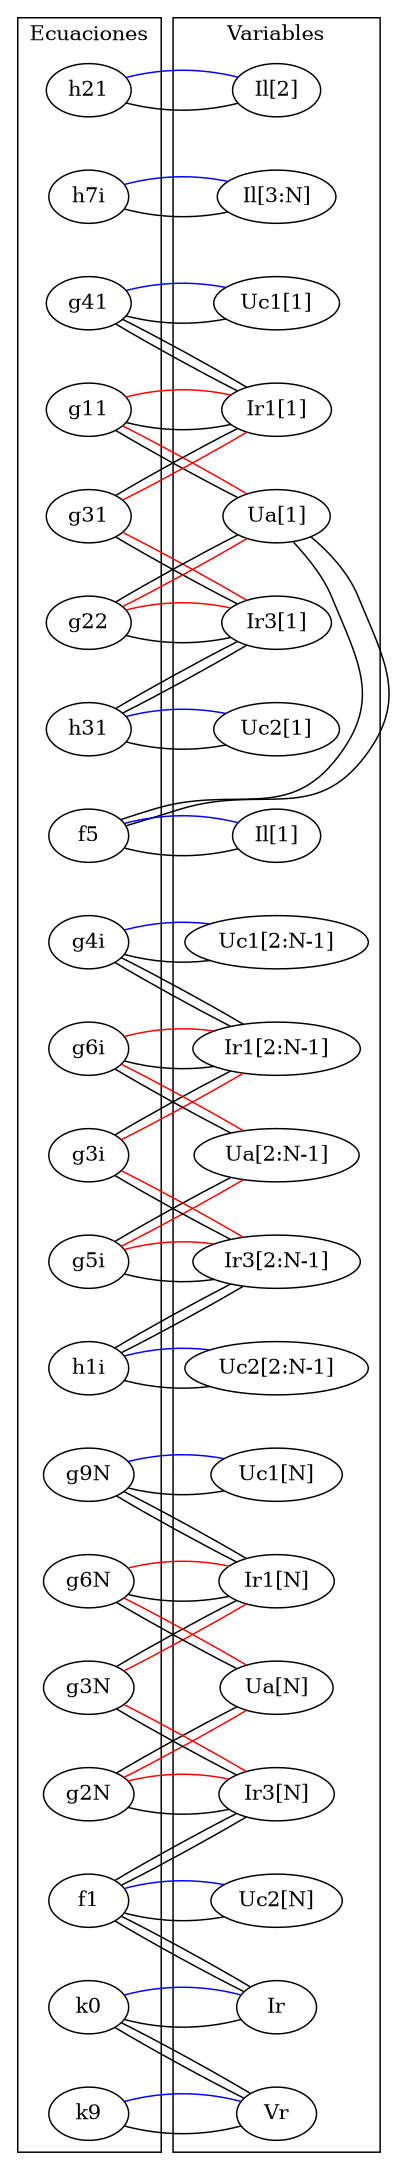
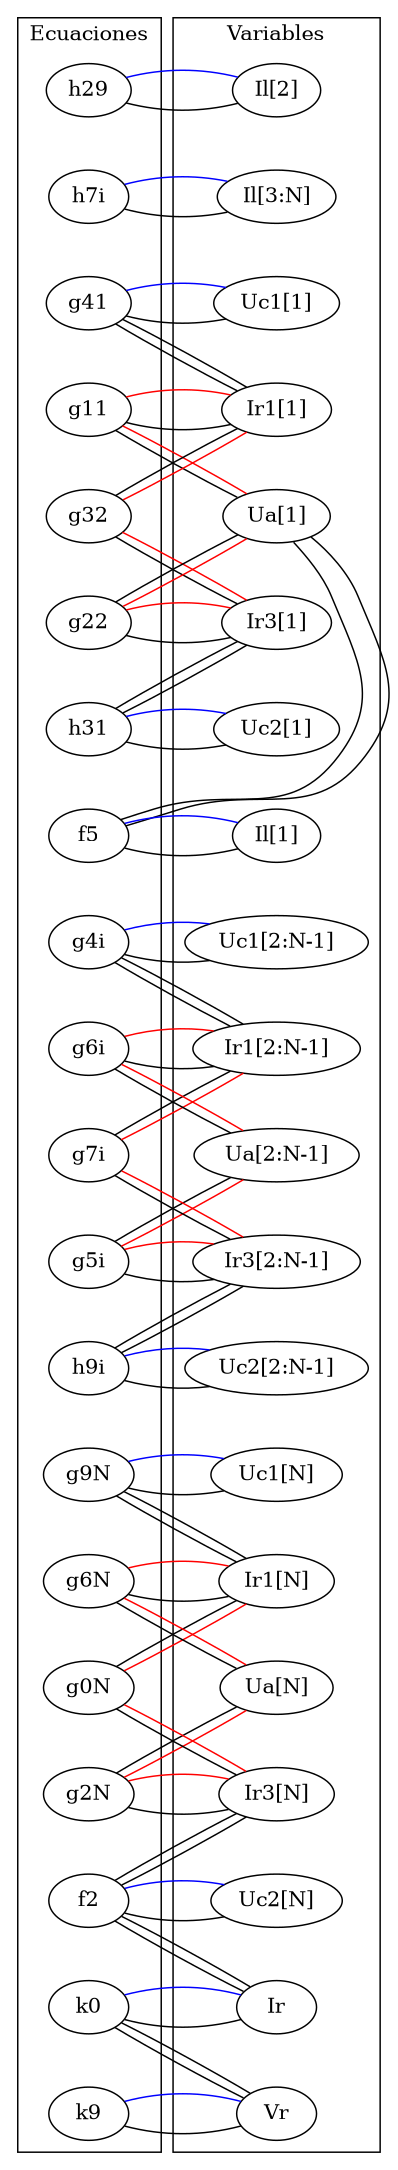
node "h21": label "h21" -> "h29"
node "g31": label "g31" -> "g32"
node "g3i": label "g3i" -> "g7i"
node "h1i": label "h1i" -> "h9i"
node "g3N": label "g3N" -> "g0N"
node "f1": label "f1" -> "f2"
